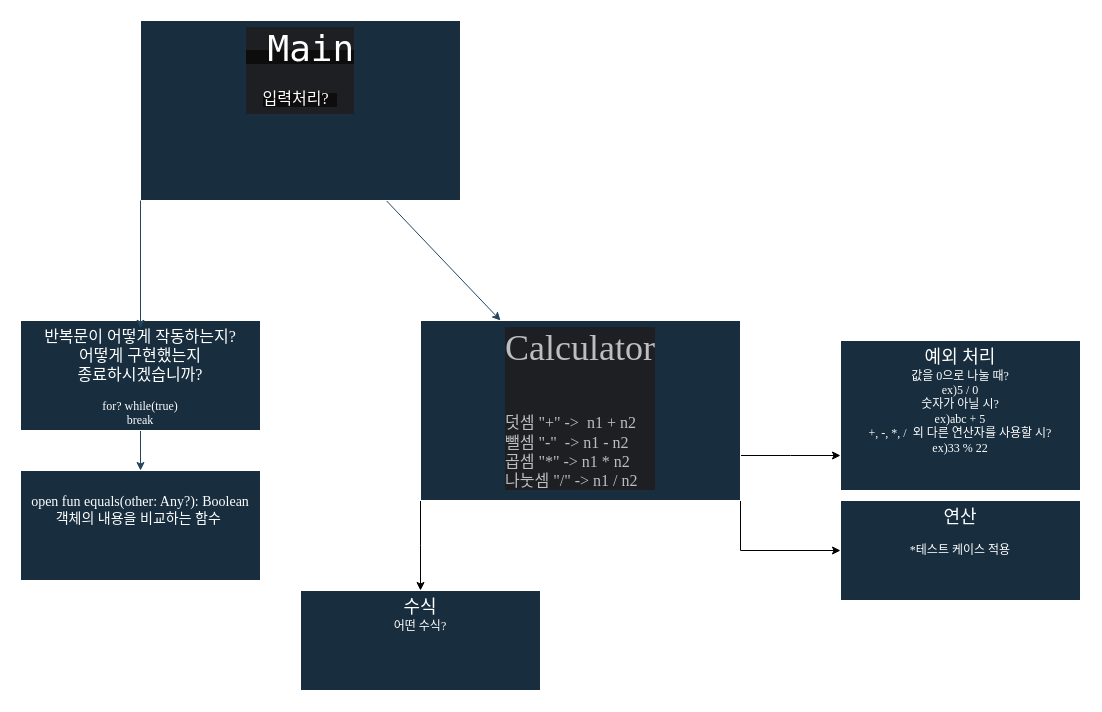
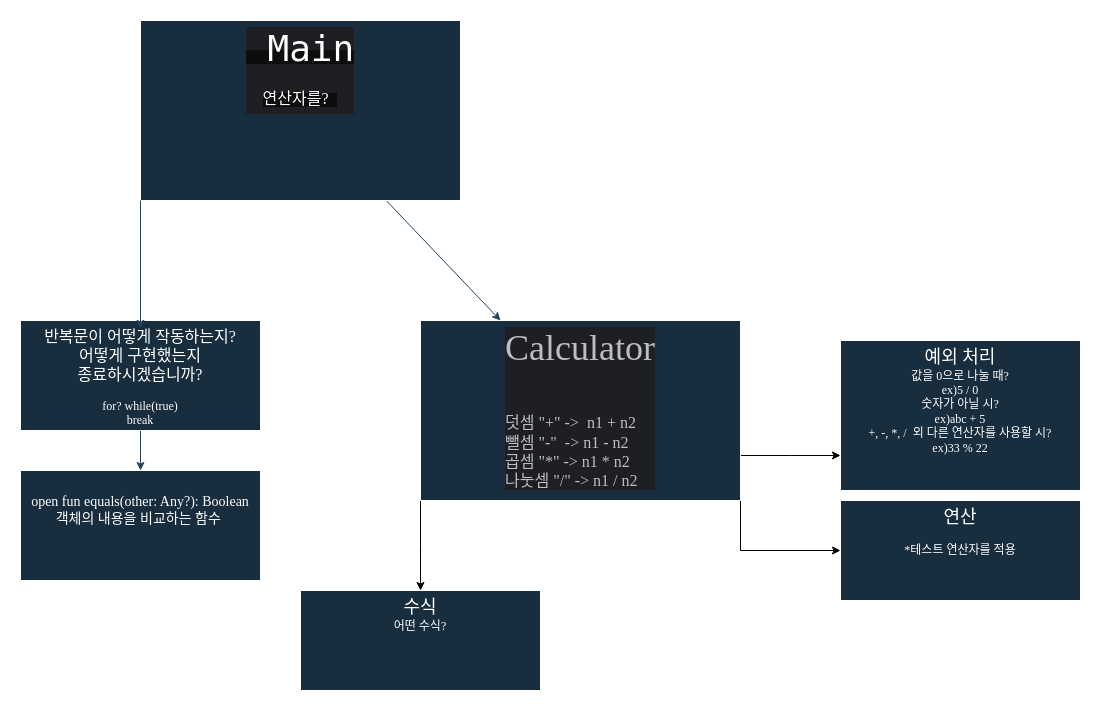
node "Main 입력처리?": label "Main 입력처리?" -> "Main 연산자를?"
node "연산 *테스트 케이스 적용": label "연산 *테스트 케이스 적용" -> "연산 *테스트 연산자를 적용"
